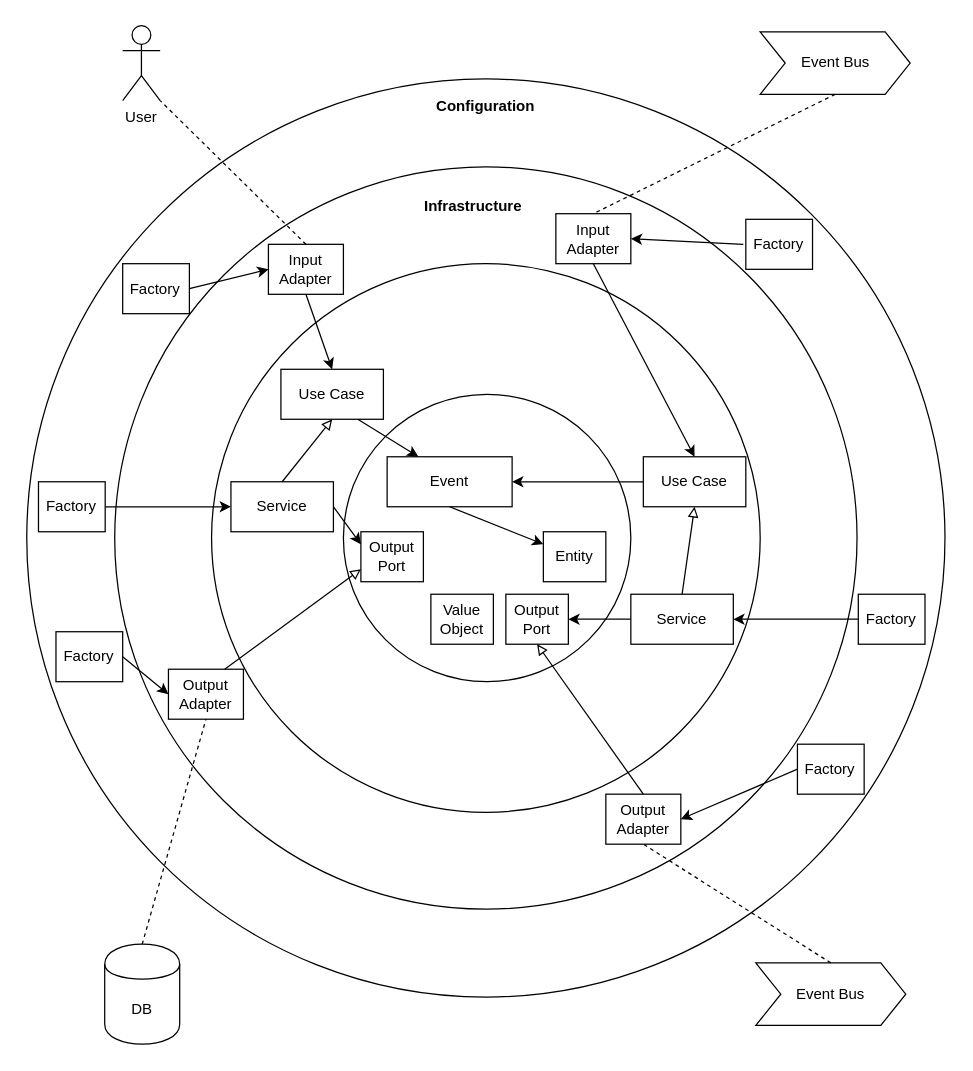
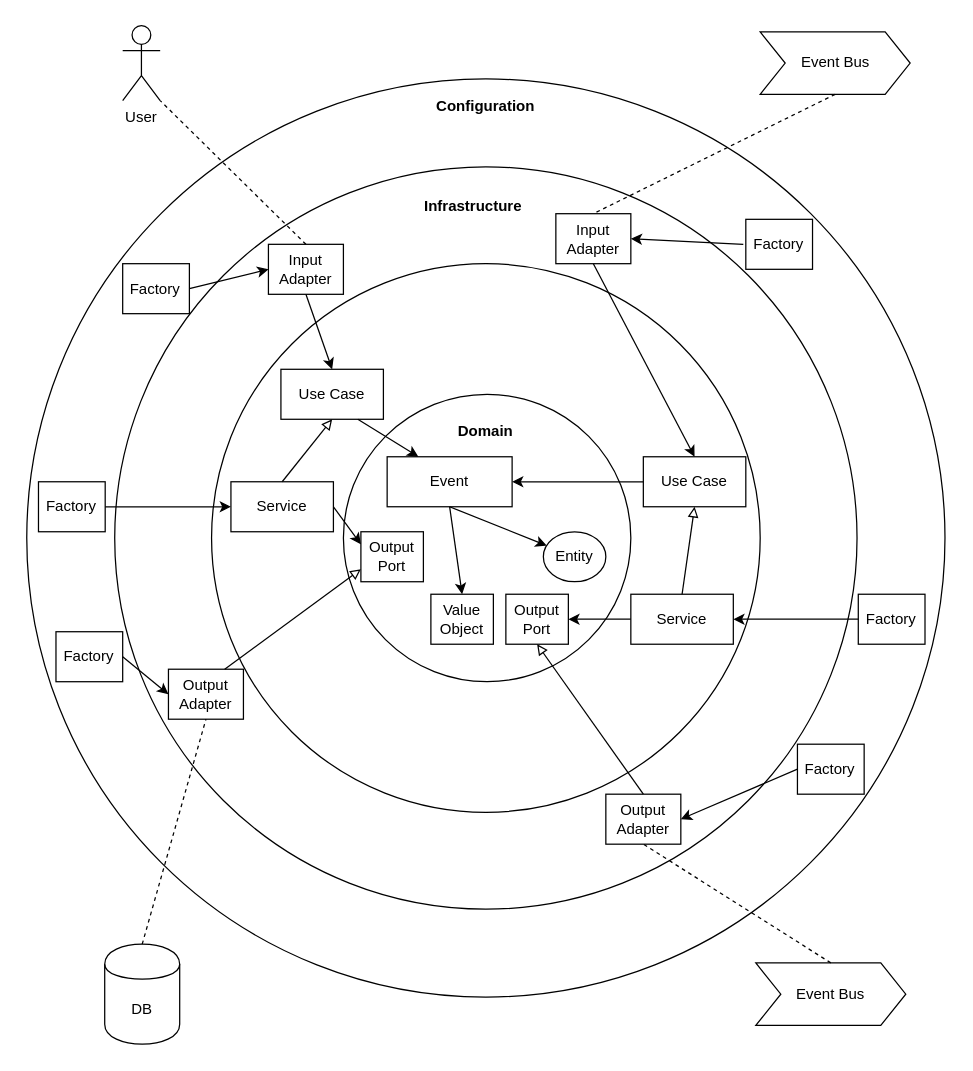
node "Domain": added
edge "Event" -> "Value Object": added
node "Entity": shape rectangle -> ellipse
